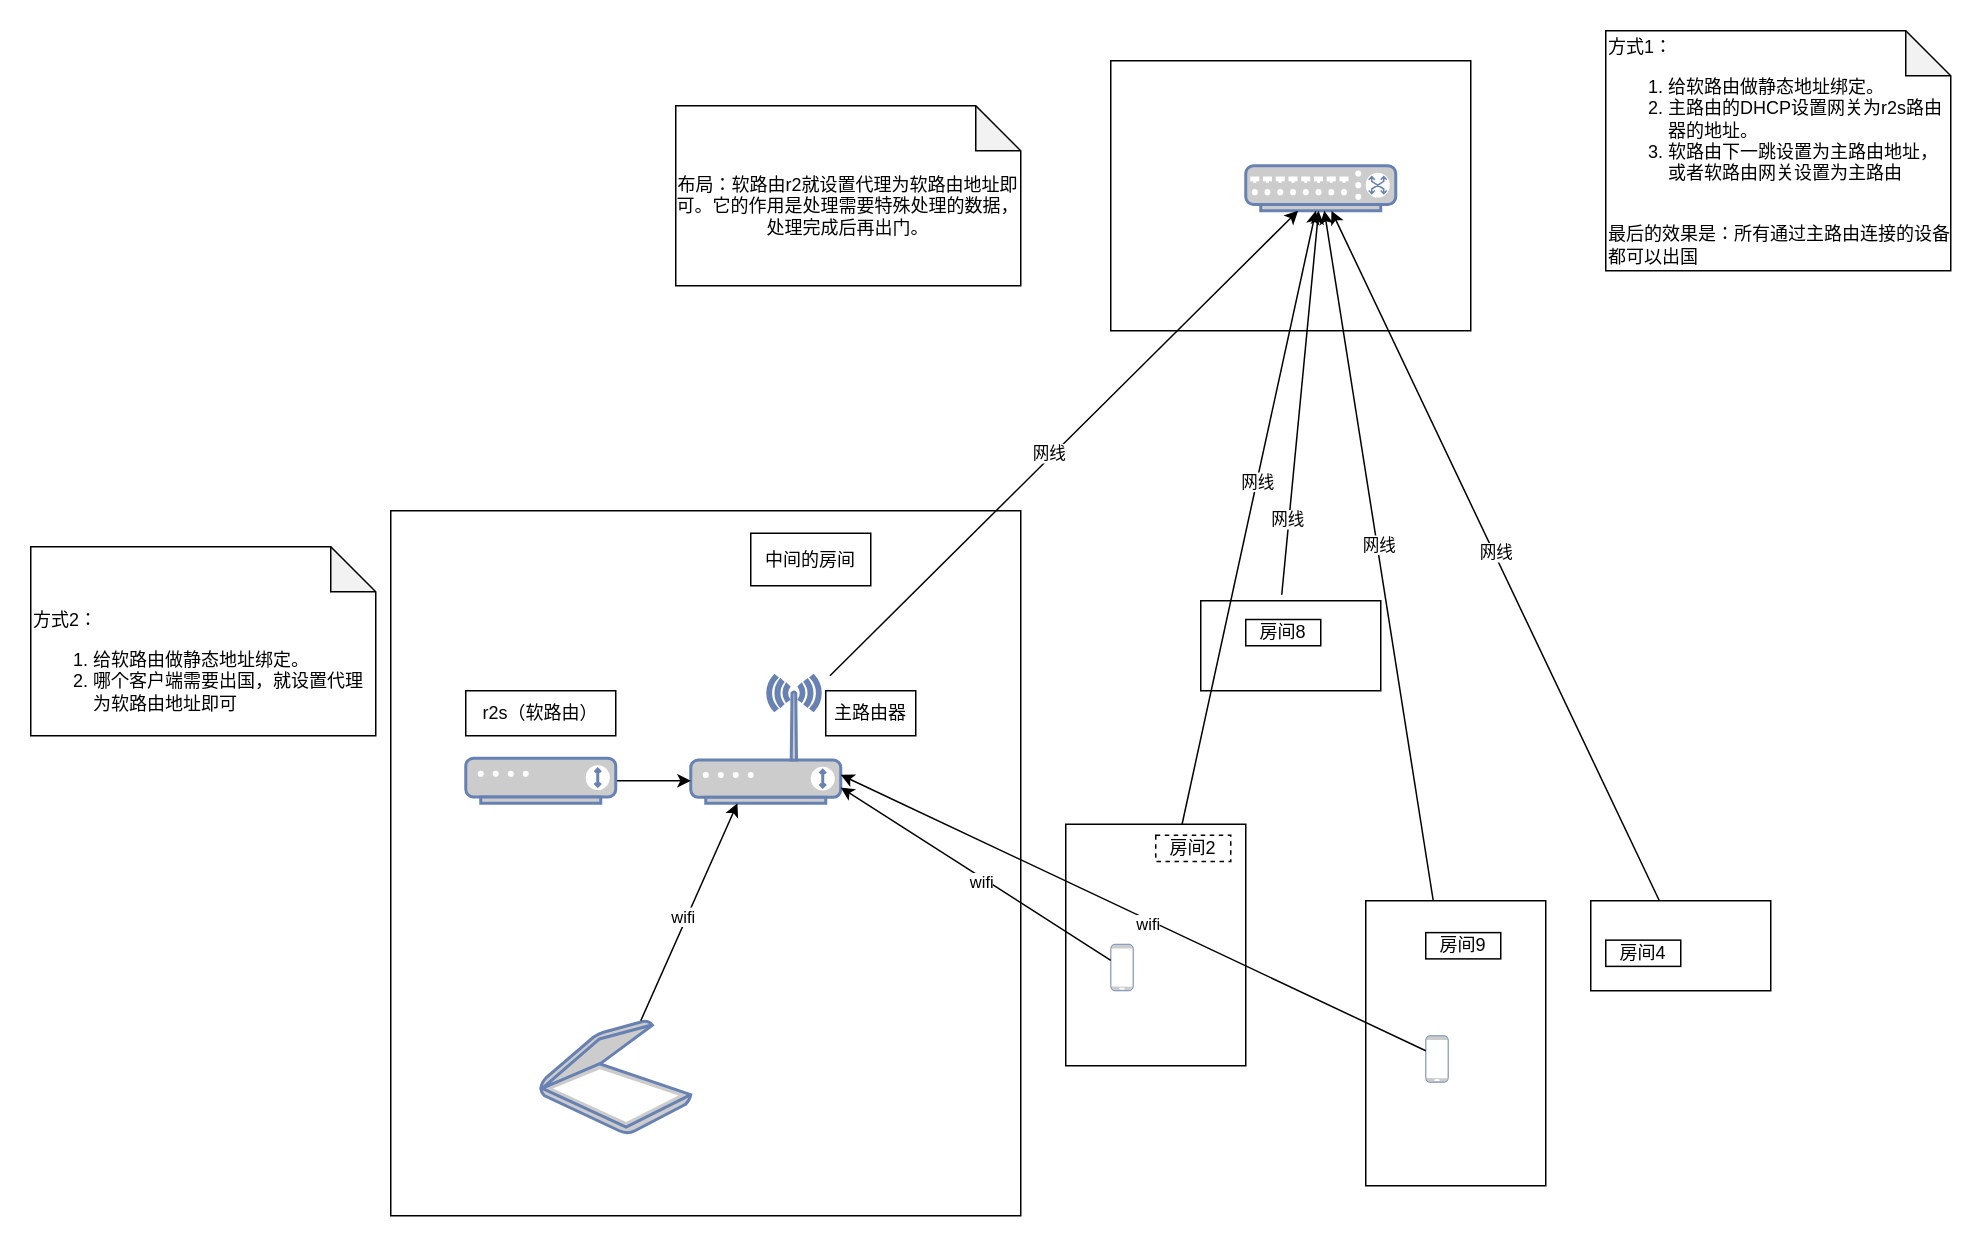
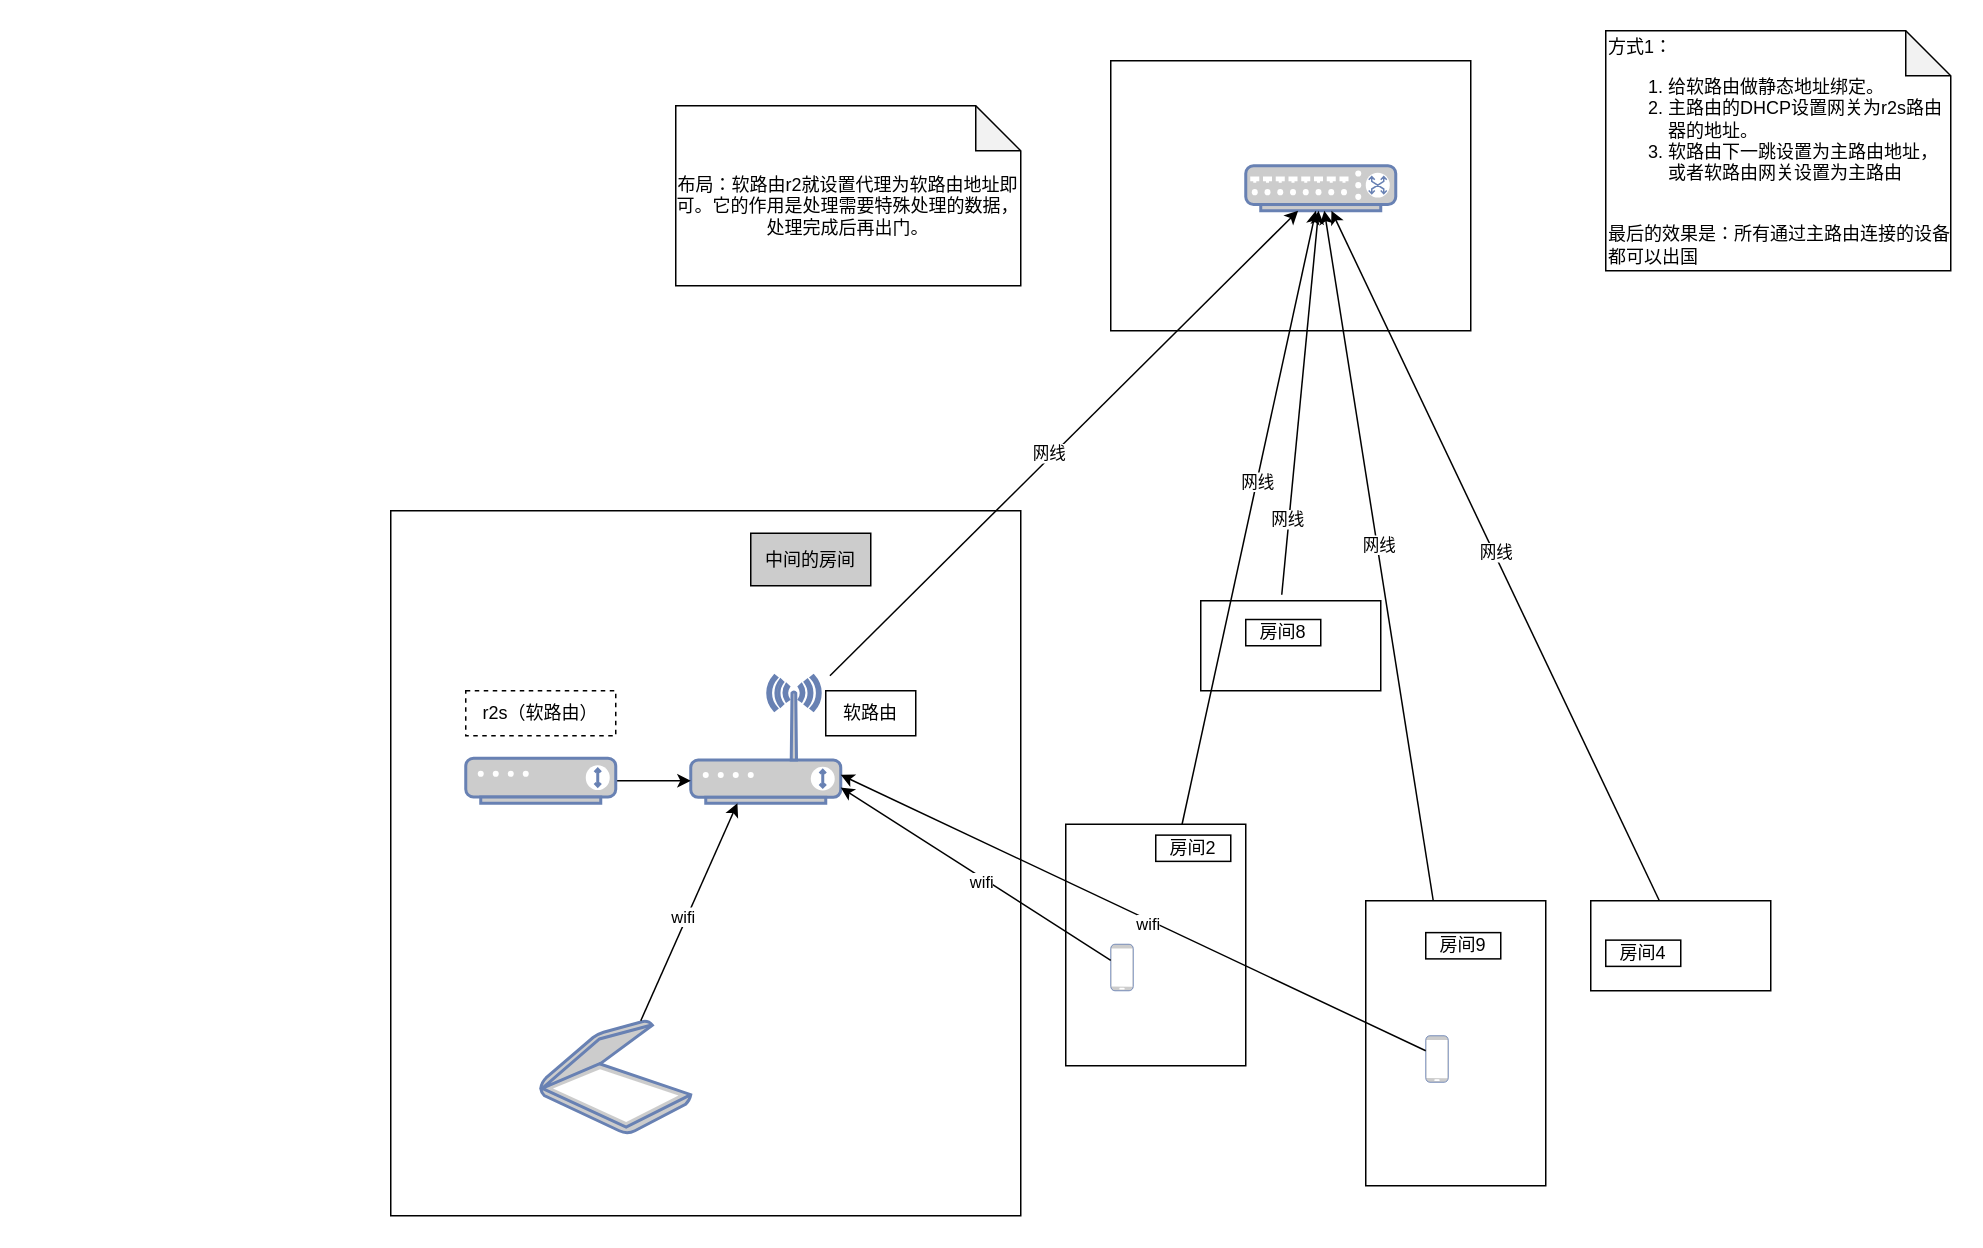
node "中间的房间": fillcolor #ffffff -> #cccccc
node "方式2： 给软路由做静态地址绑定。 哪个客户端需要出国，就设置代理为软路由地址即可": removed
node "r2s（软路由）": style solid -> dashed
node "主路由器": label "主路由器" -> "软路由"
node "房间2": style dashed -> solid
